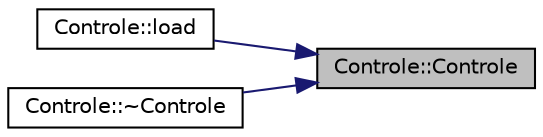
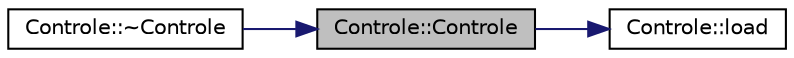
edge "Controle::load" -> "Controle::Controle": reversed
